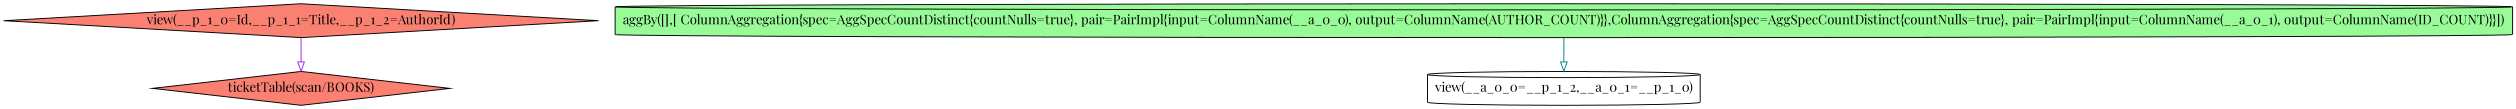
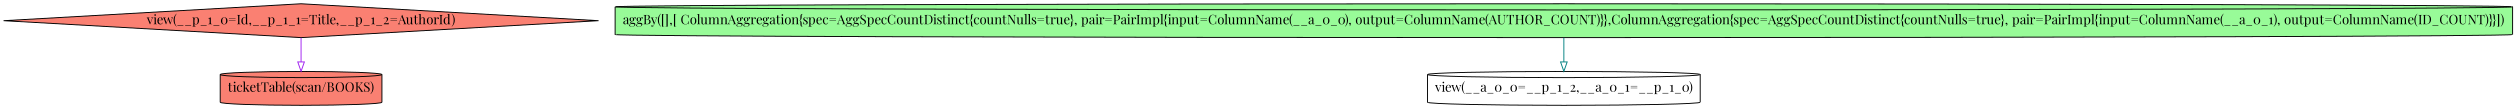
node "ticketTable(scan/BOOKS)": shape diamond -> cylinder
